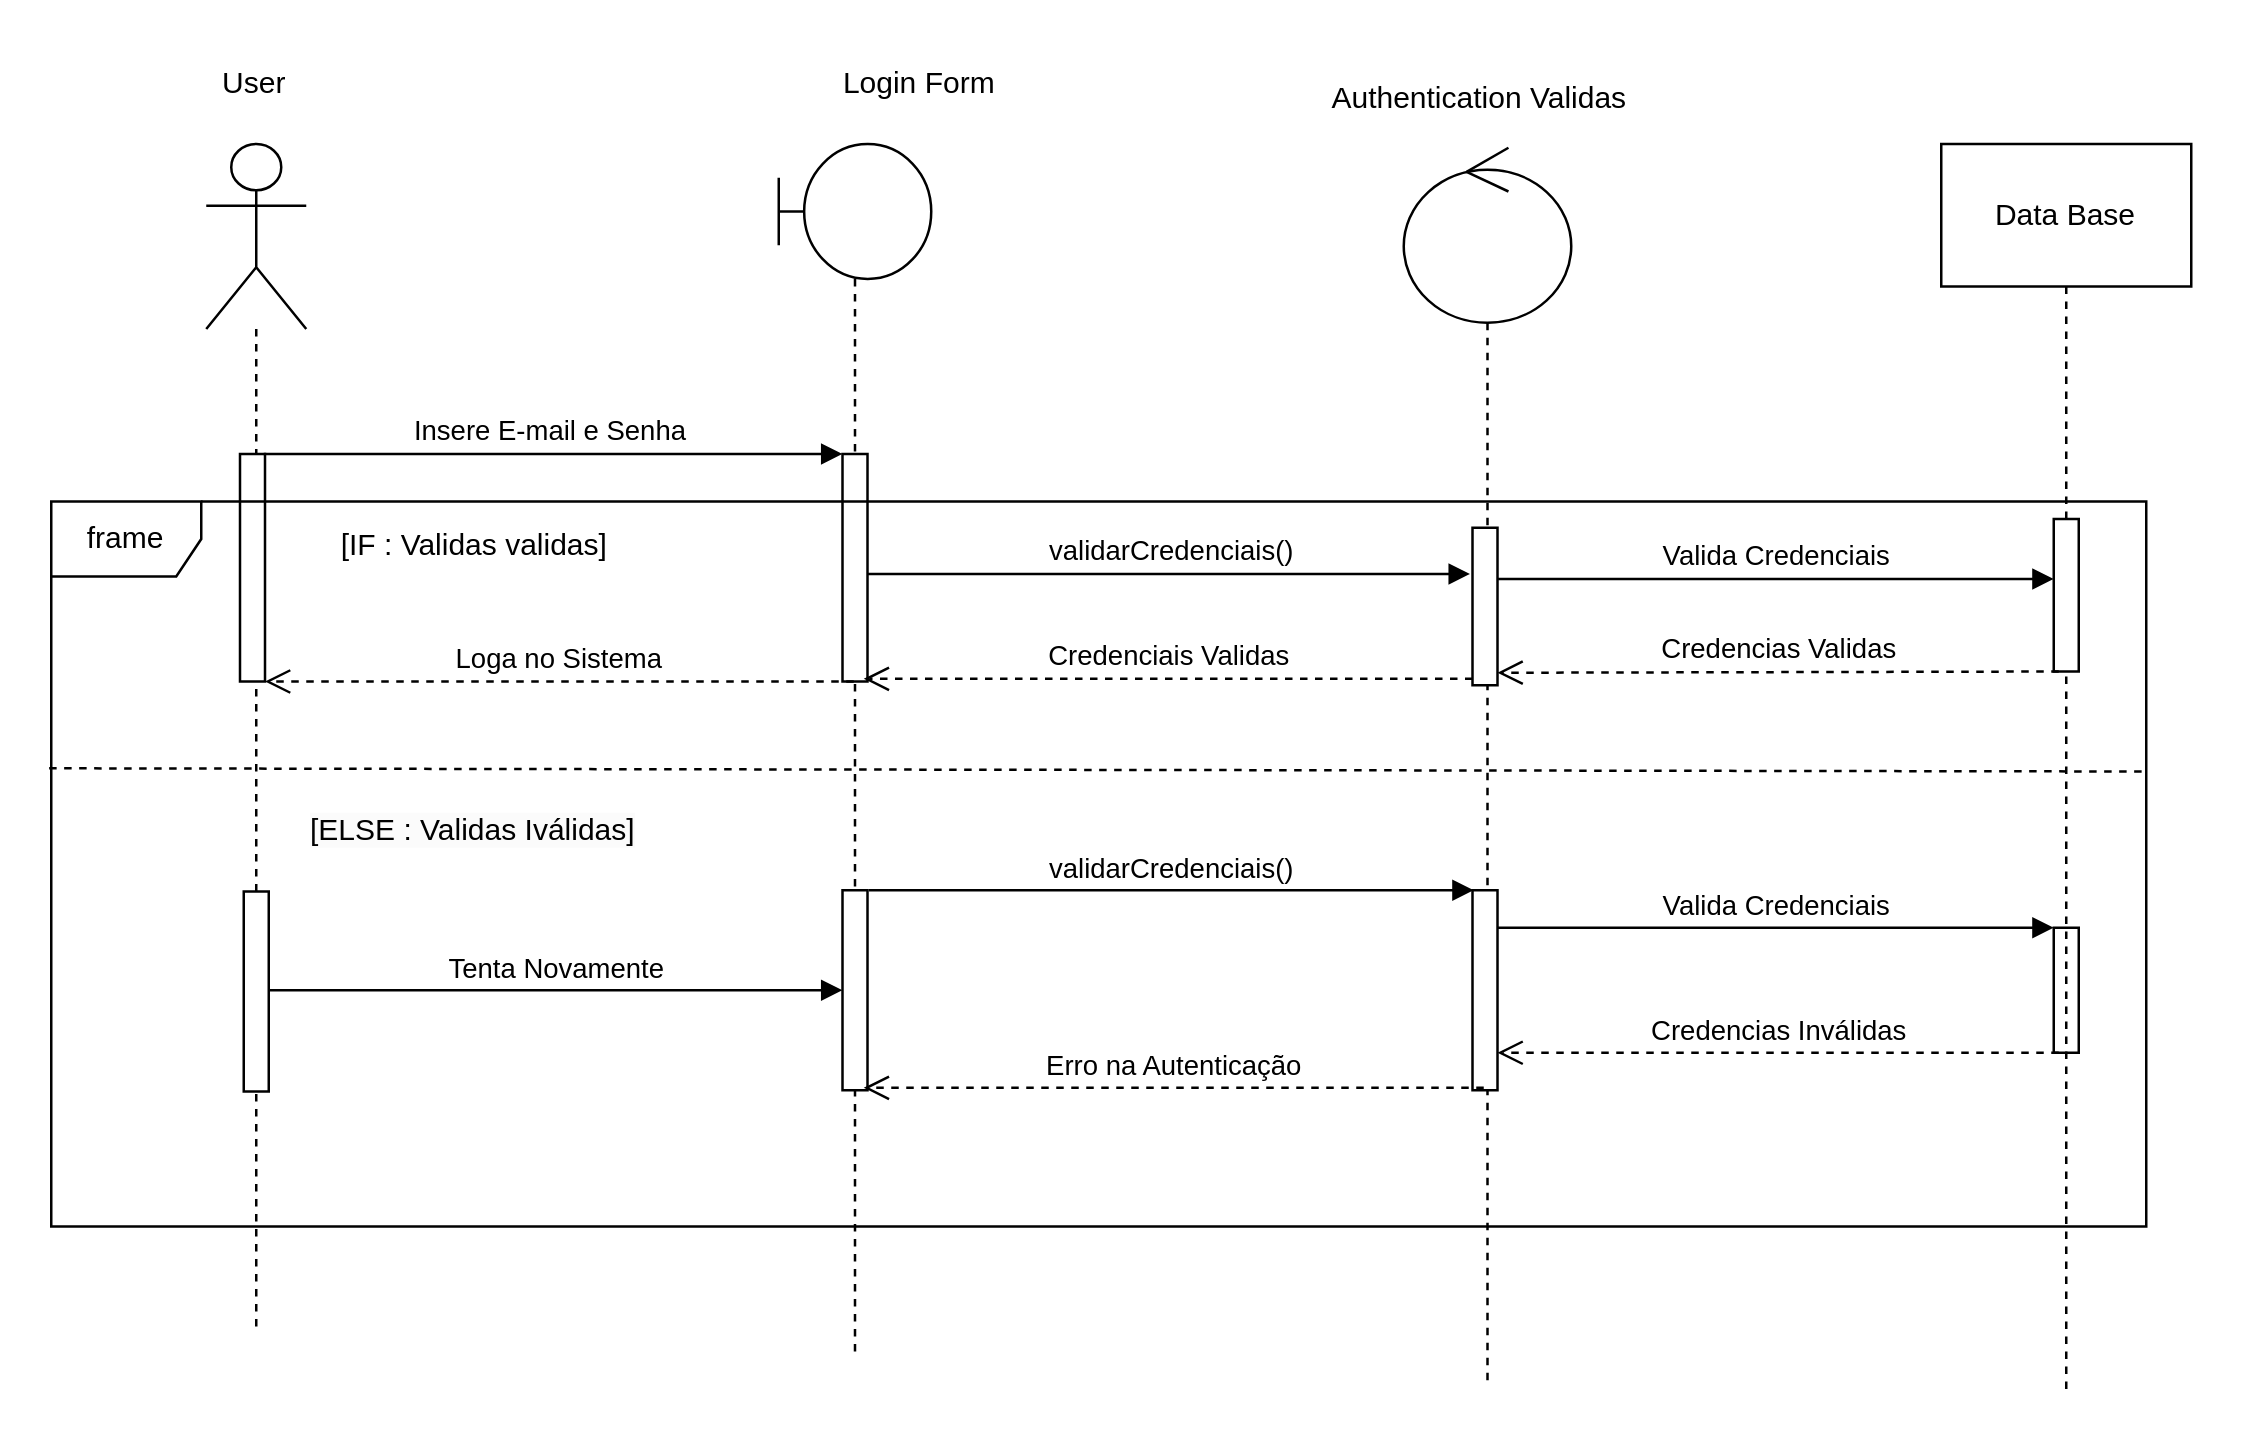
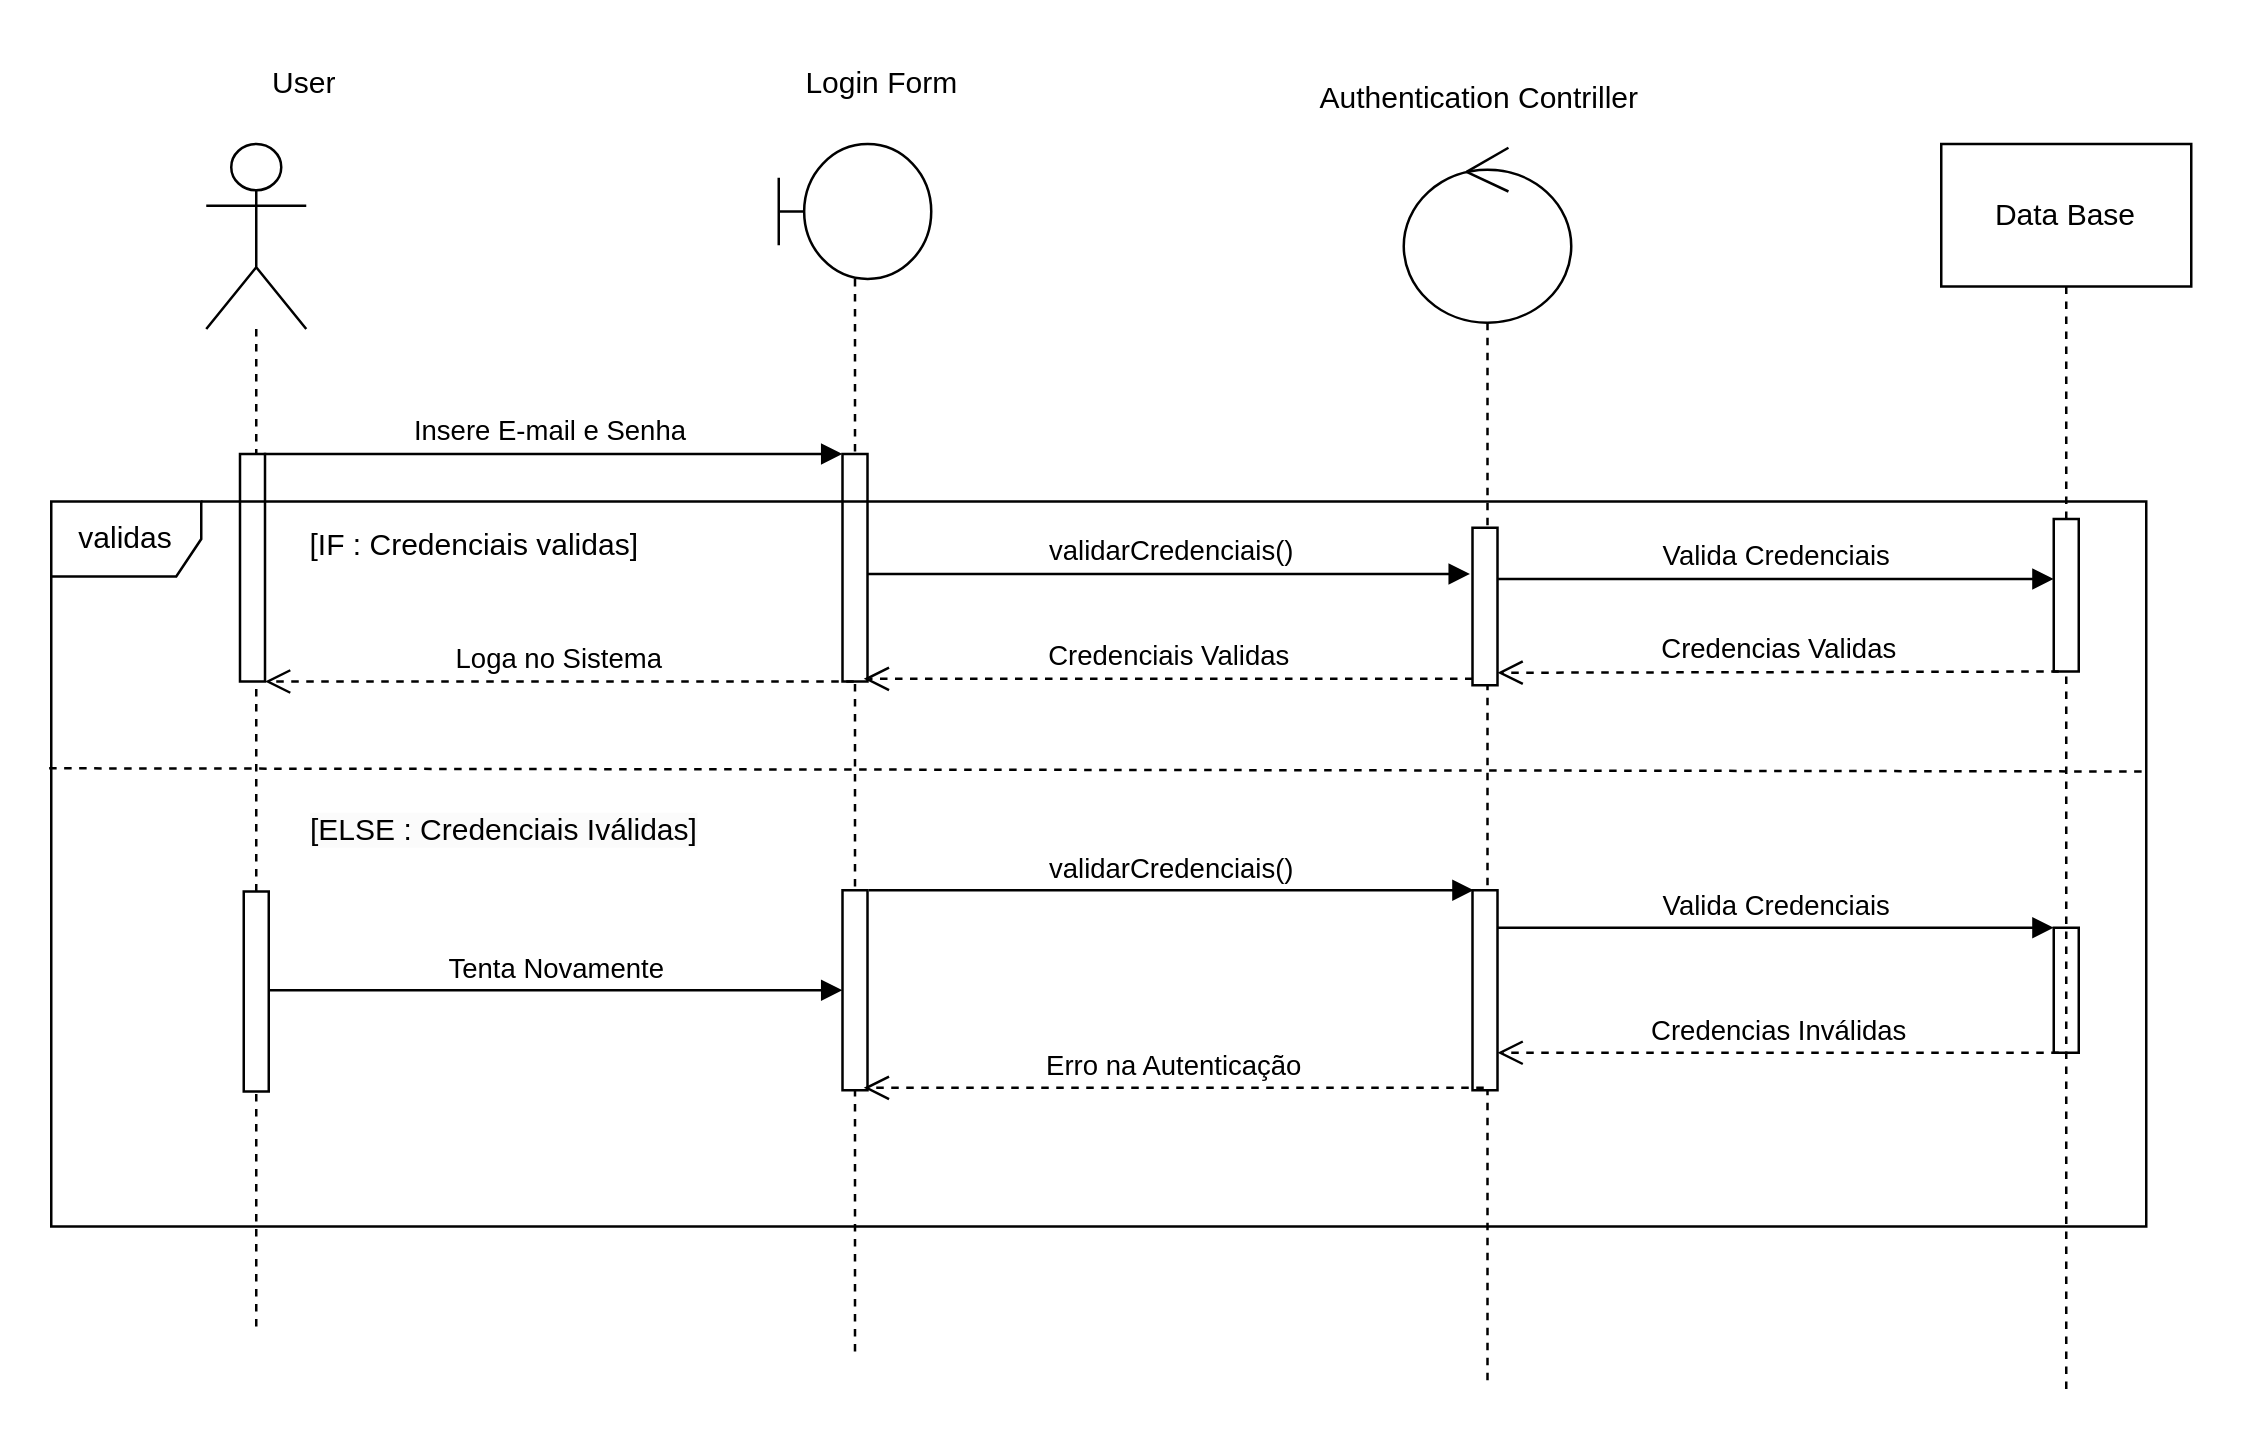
node "User": moved (253, 84) -> (303, 84)
node "Login Form": moved (918, 84) -> (880, 84)
node "Authentication Validas": label "Authentication Validas" -> "Authentication Contriller"
node "frame": label "frame" -> "validas"
node "[IF : Validas validas]": label "[IF : Validas validas]" -> "[IF : Credenciais validas]"
node "[ELSE : Validas Iválidas]": label "[ELSE : Validas Iválidas]" -> "[ELSE : Credenciais Iválidas]"
